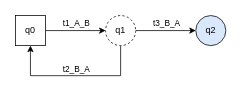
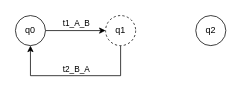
node "q0": shape rectangle -> ellipse
edge "q1" -> "q2": removed, label "t3_B_A"
node "q2": fillcolor #dae8fc -> #ffffff
